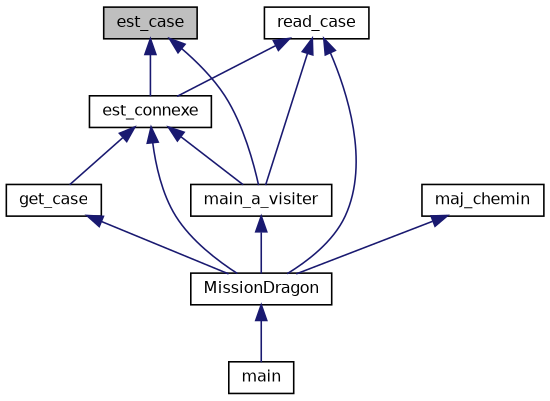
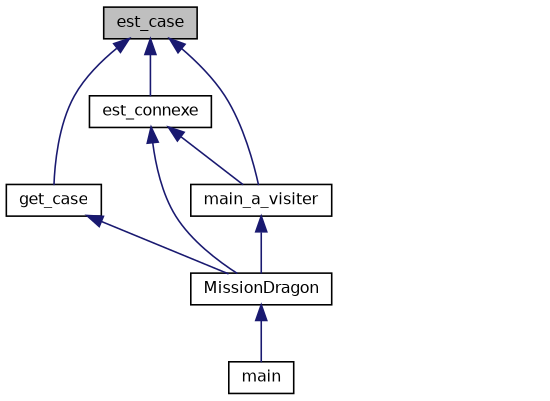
node "read_case": removed
edge "get_case" -> "est_connexe": now "get_case" -> "est_case"
node "maj_chemin": removed
